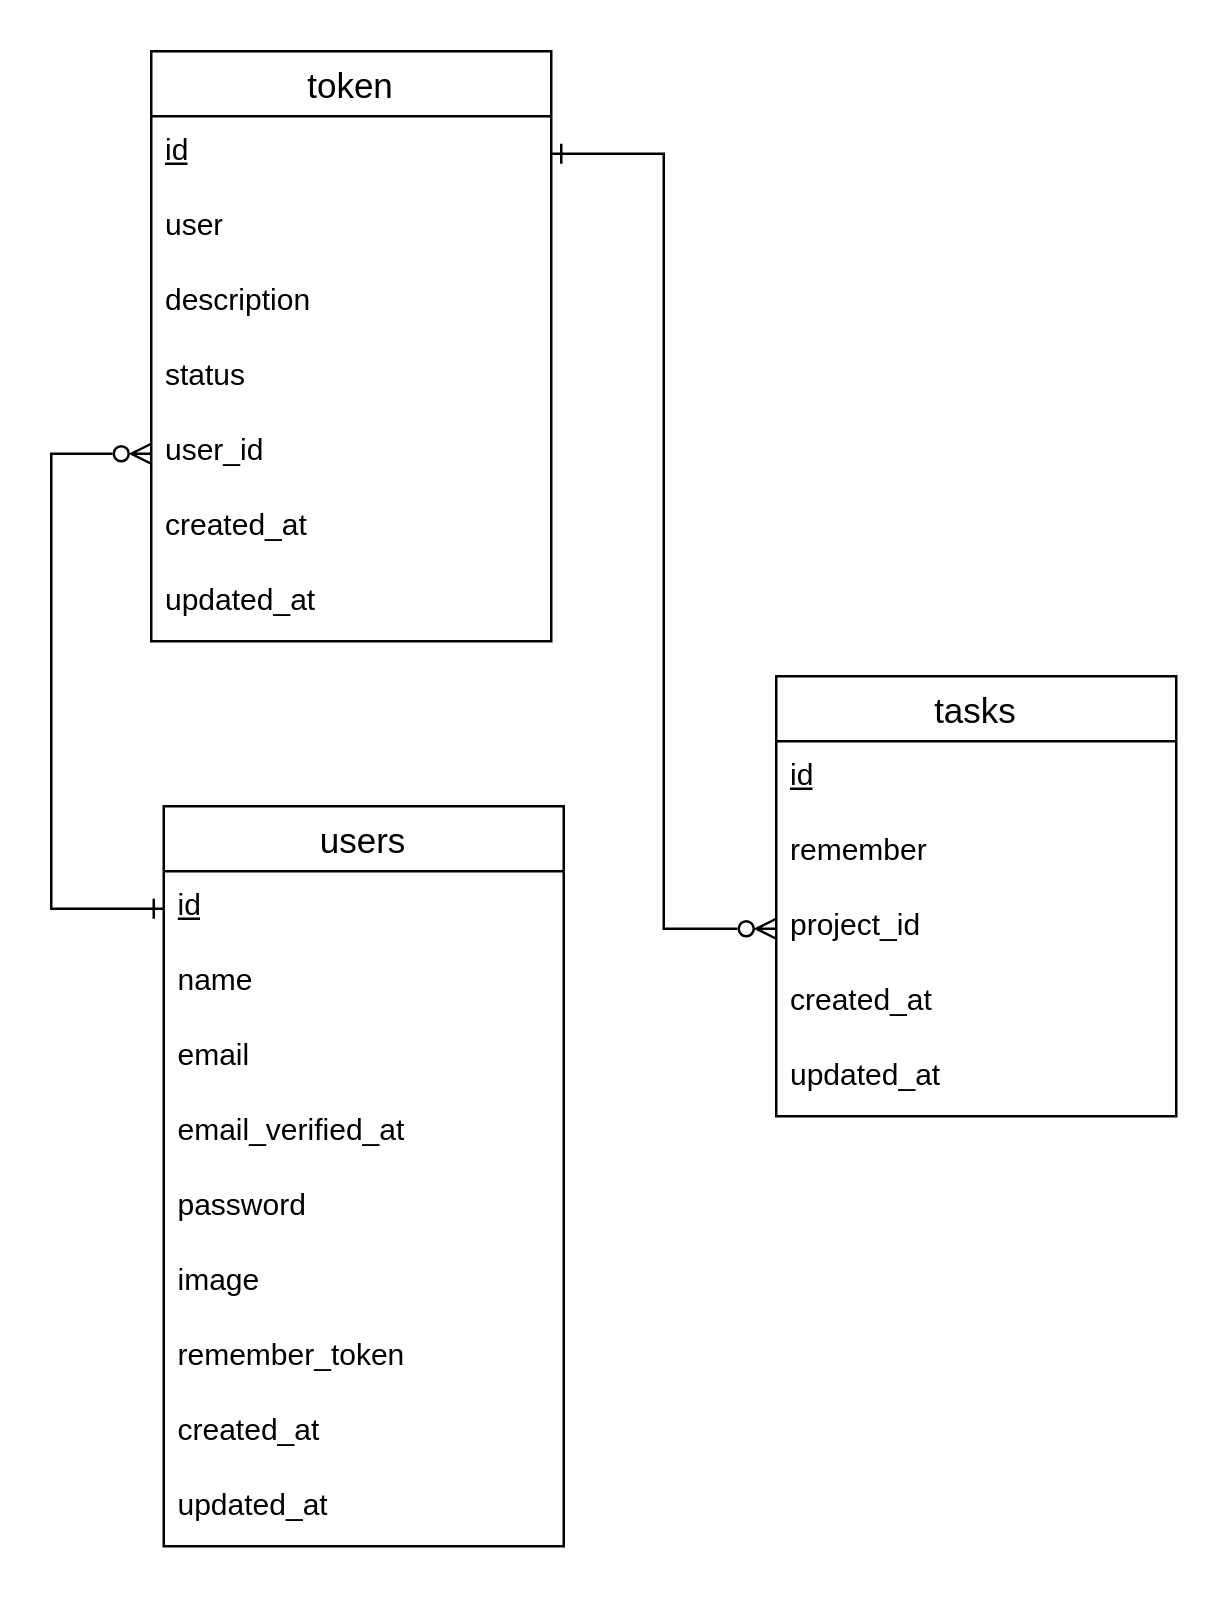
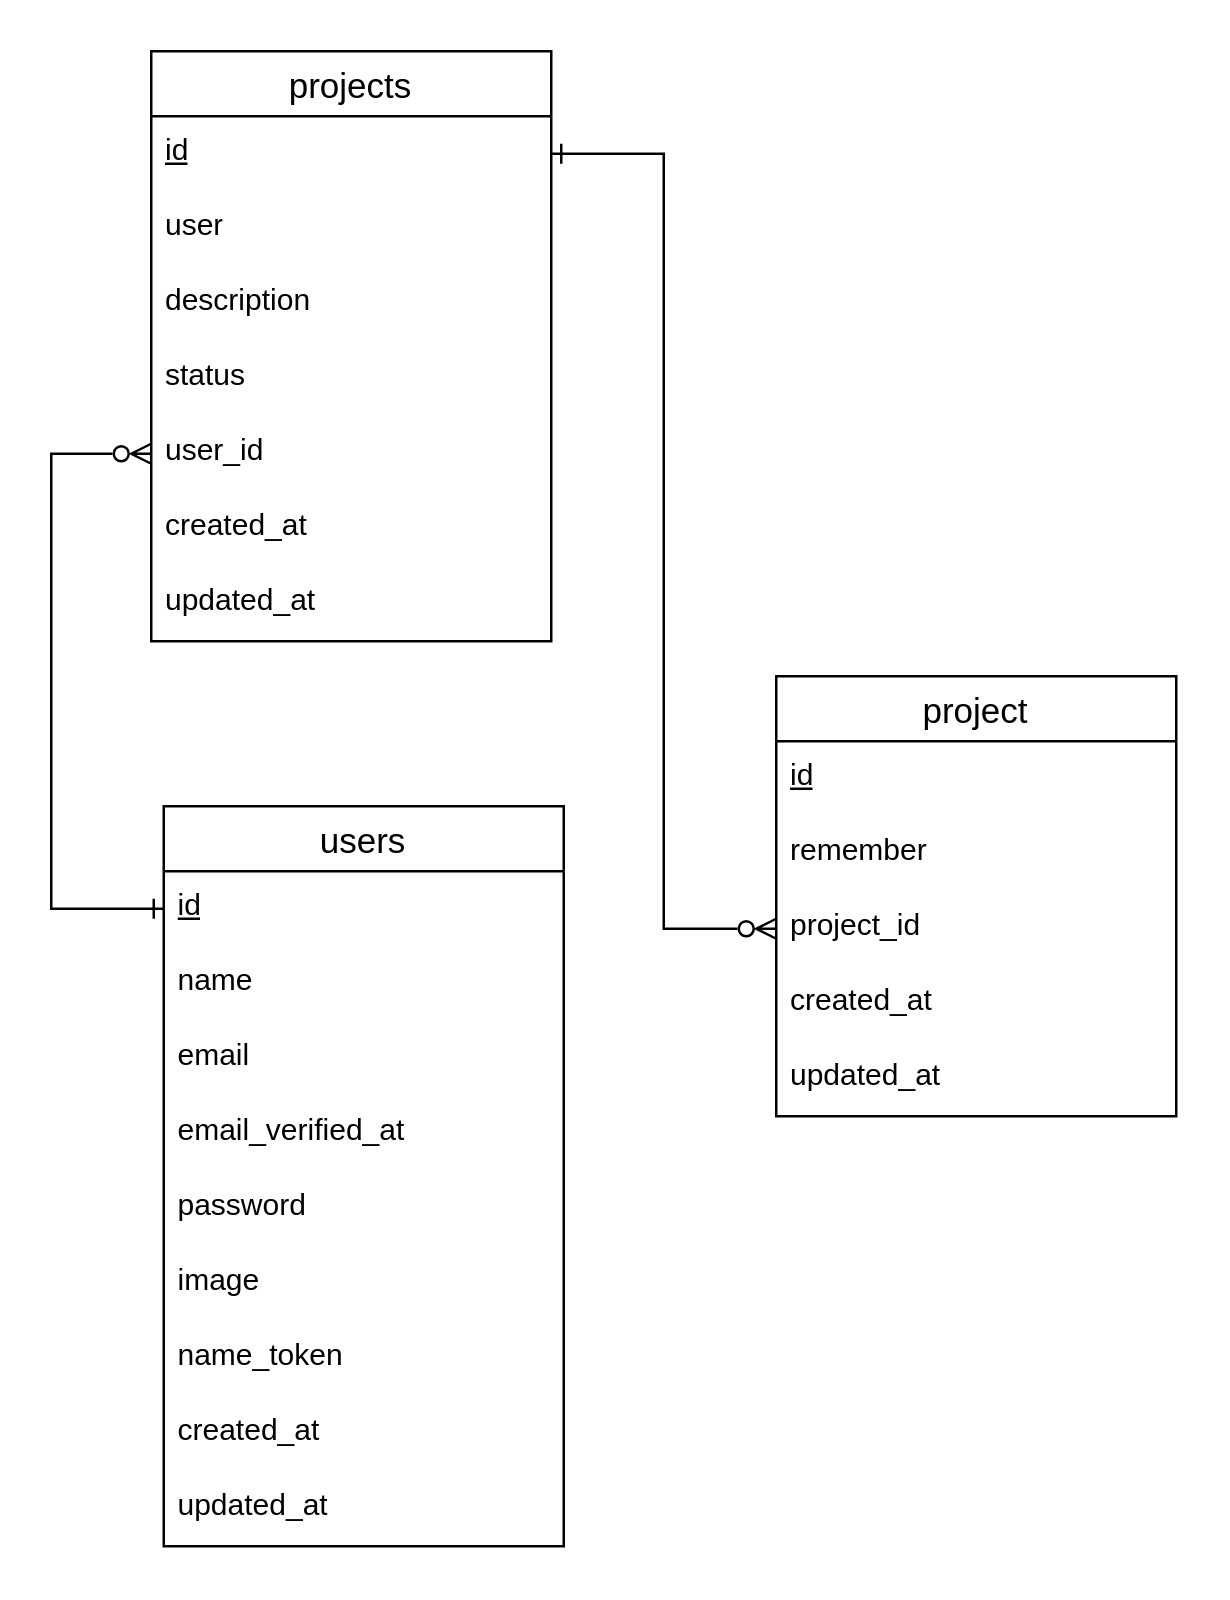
node "token": label "token" -> "projects"
node "tasks": label "tasks" -> "project"
node "remember_token": label "remember_token" -> "name_token"
